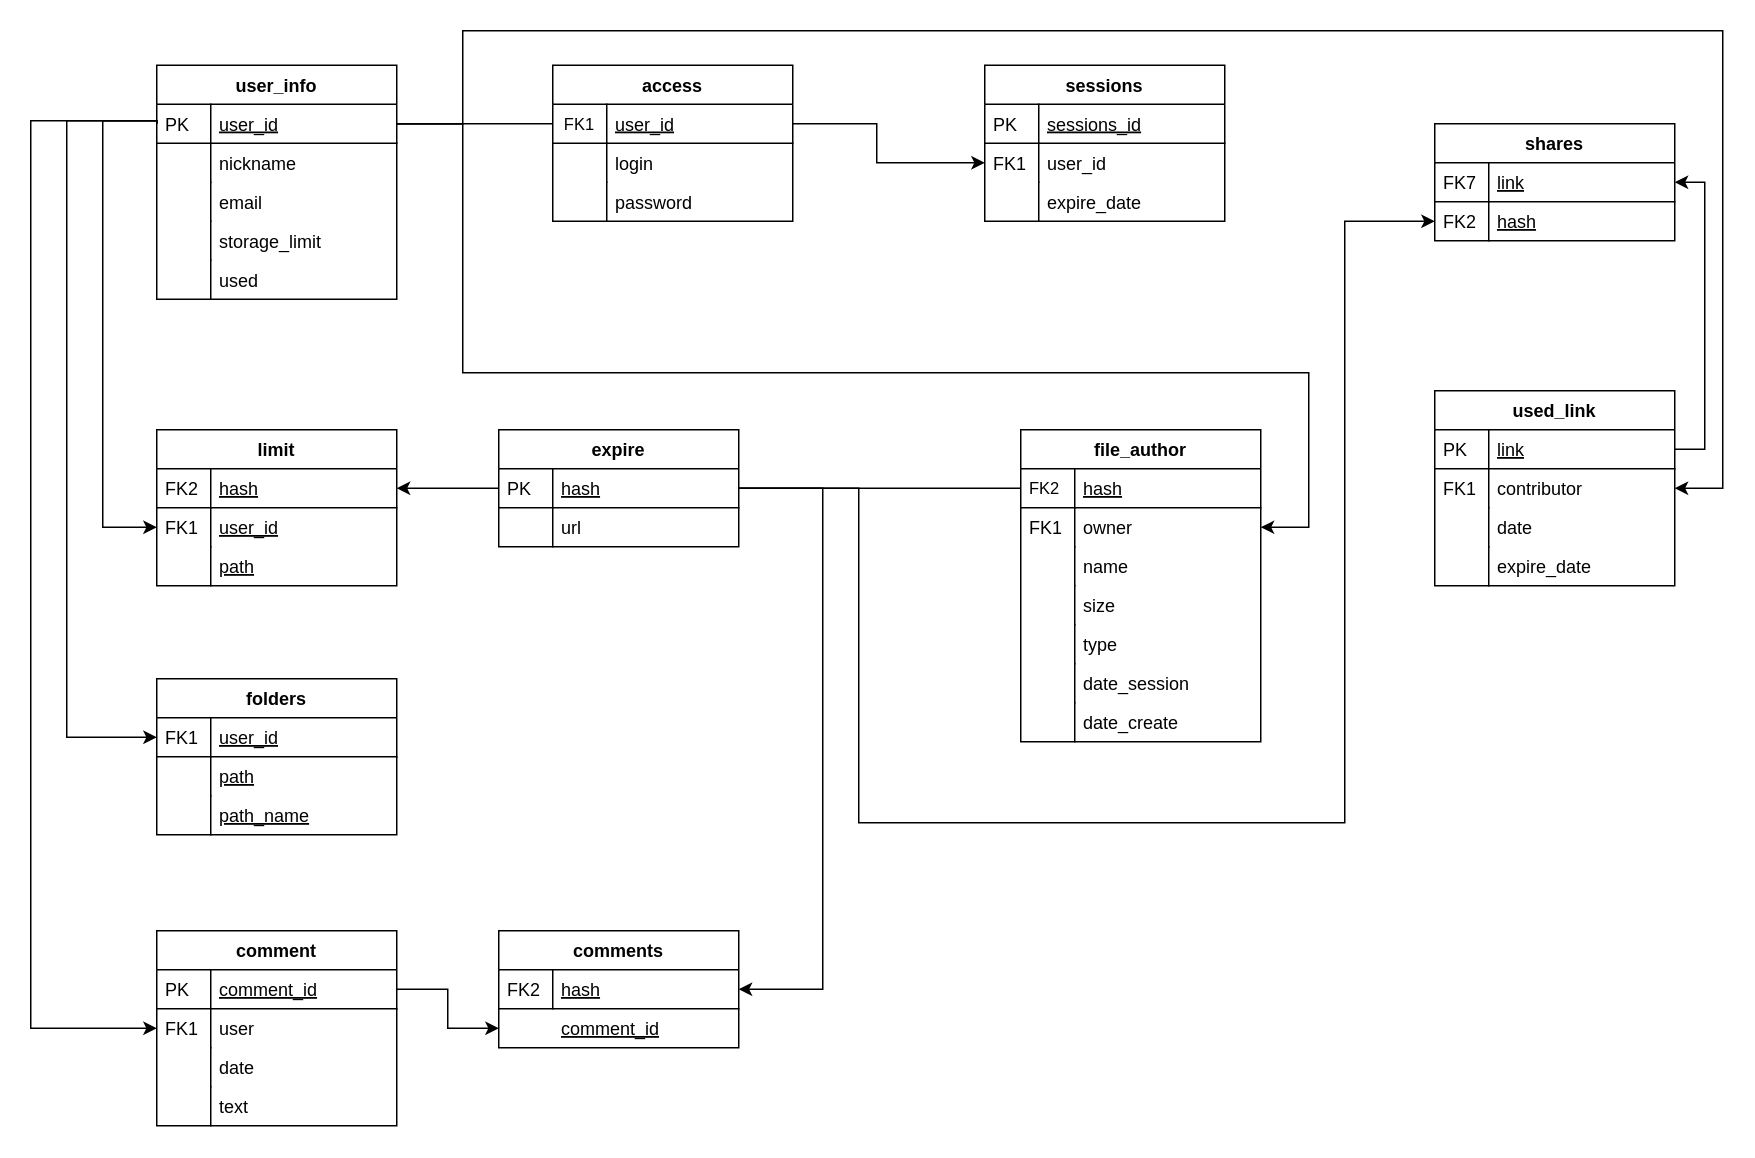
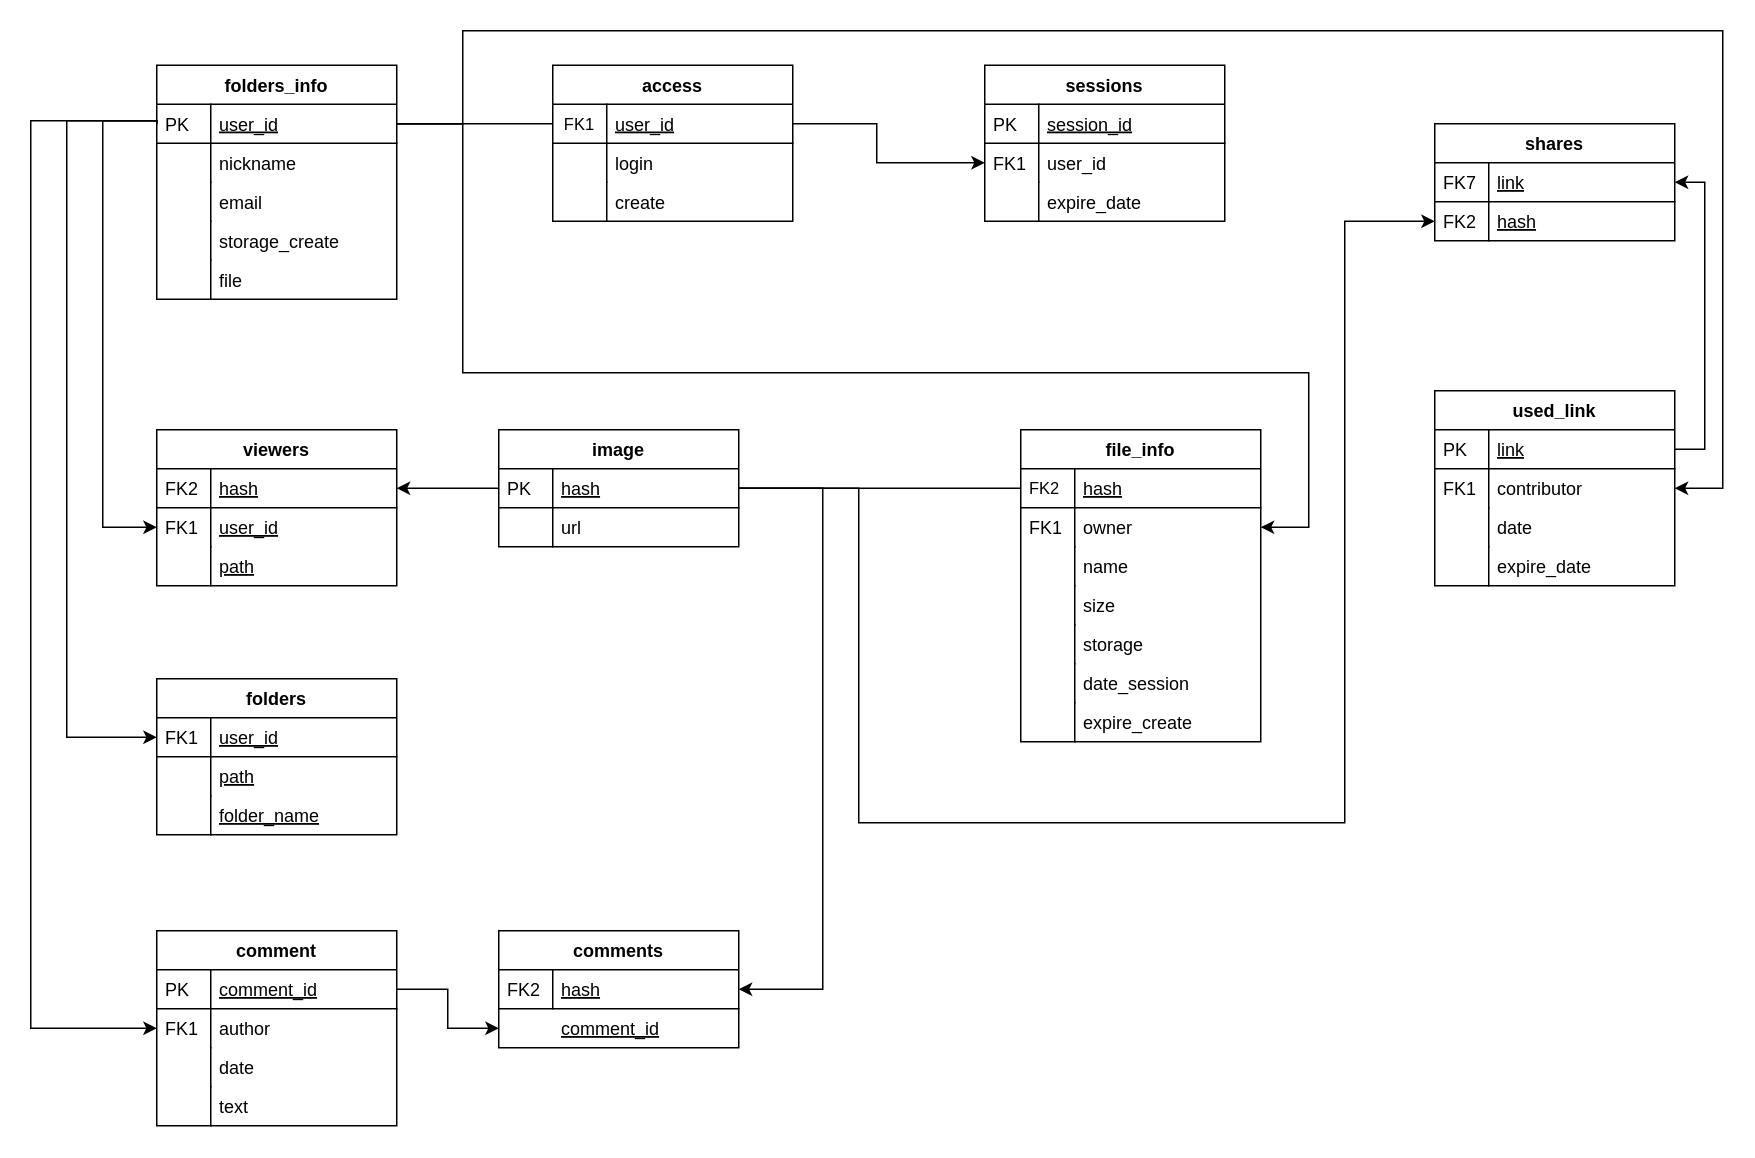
node "user_info": label "user_info" -> "folders_info"
node "sessions_id": label "sessions_id" -> "session_id"
node "password": label "password" -> "create"
node "storage_limit": label "storage_limit" -> "storage_create"
node "used": label "used" -> "file"
node "limit": label "limit" -> "viewers"
node "expire": label "expire" -> "image"
node "file_author": label "file_author" -> "file_info"
node "type": label "type" -> "storage"
node "date_create": label "date_create" -> "expire_create"
node "path_name": label "path_name" -> "folder_name"
node "user": label "user" -> "author"
